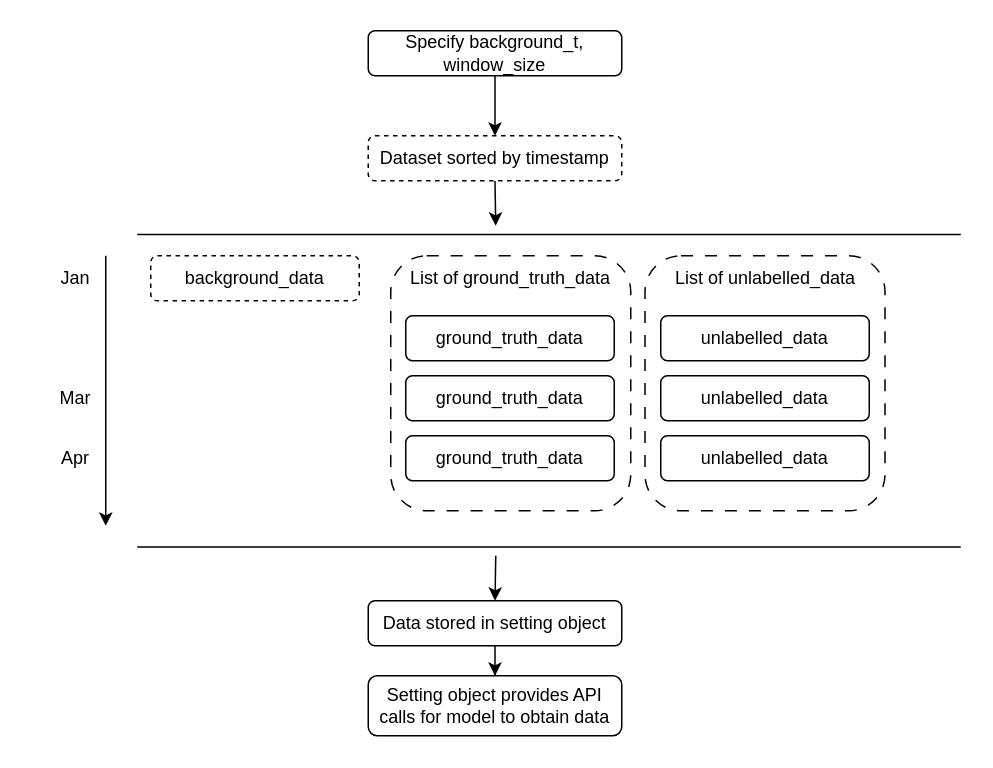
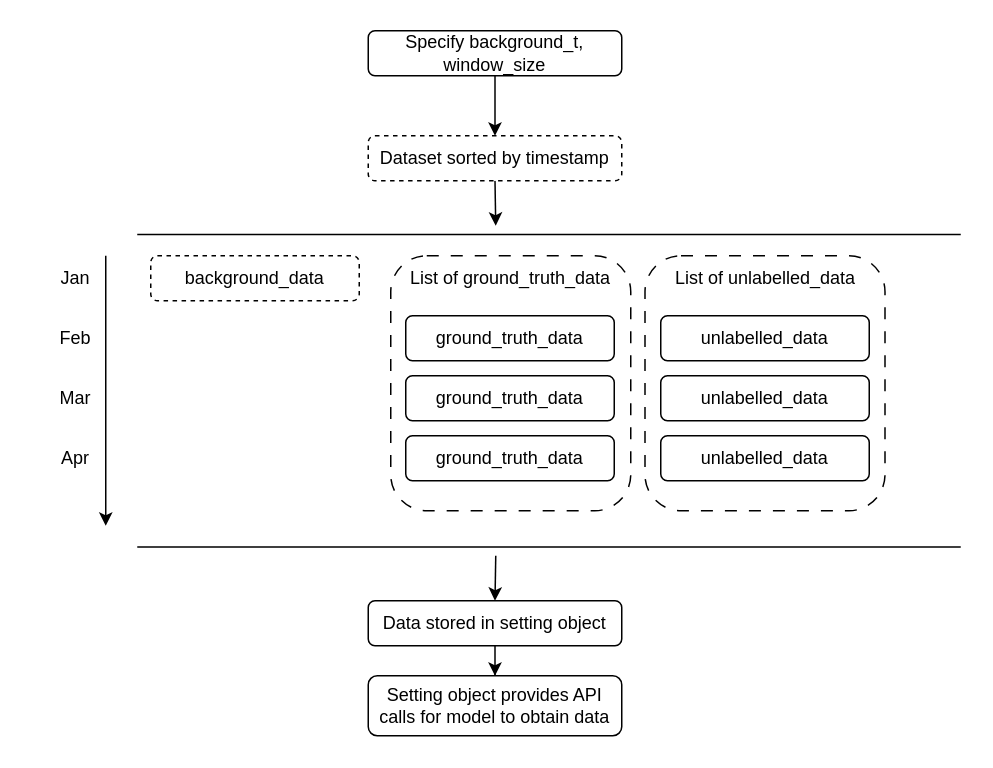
node "Feb": added
